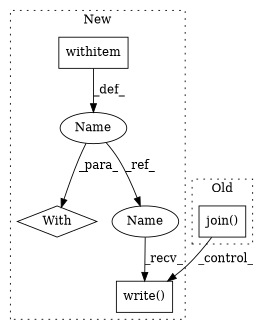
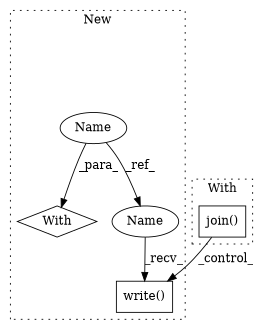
node "withitem": removed
cluster "Old": label "Old" -> "With"
